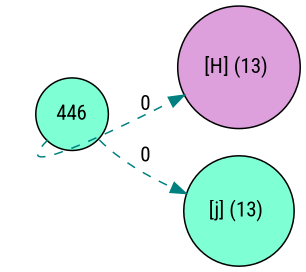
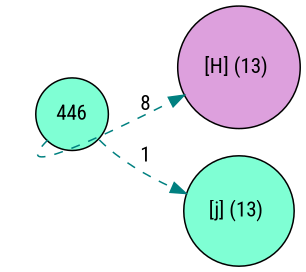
edge "446" -> "[H] (13)": label " 0" -> " 8"
edge "446" -> "[j] (13)": label " 0" -> " 1"
